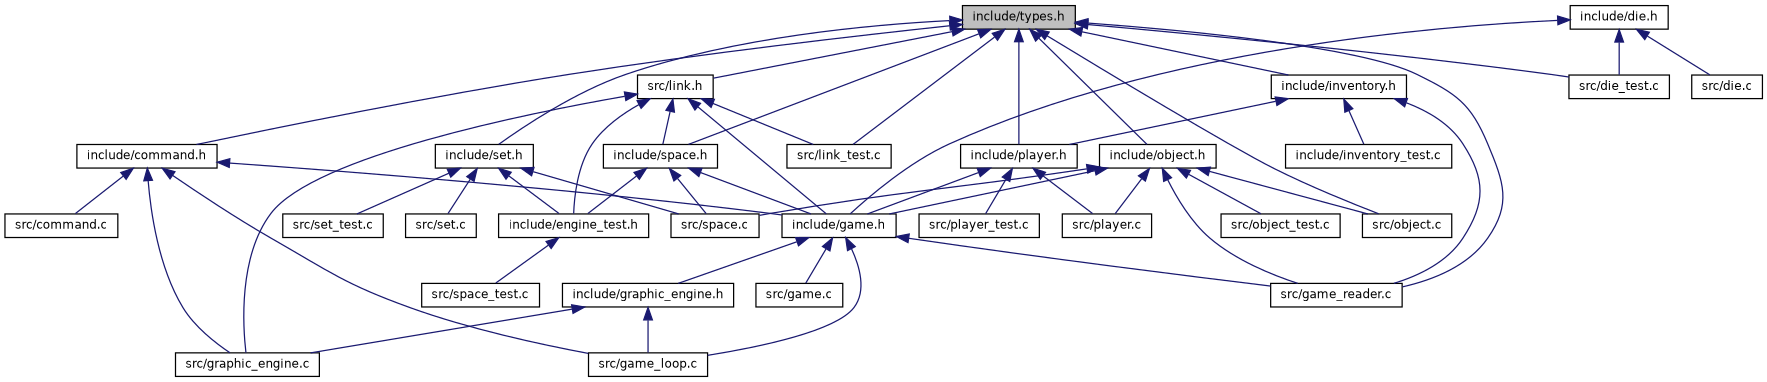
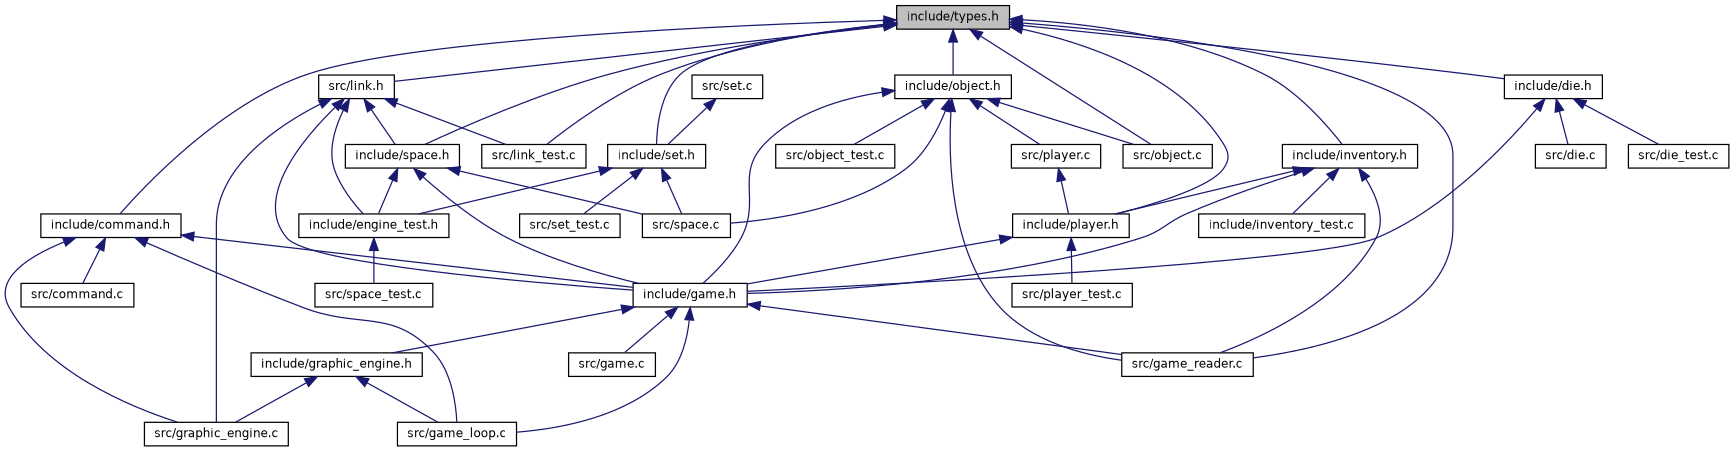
edge "src/die_test.c" -> "include/types.h": now "include/die.h" -> "include/types.h"
edge "src/player.c" -> "include/player.h": reversed
edge "src/set.c" -> "include/set.h": reversed
edge "include/game.h" -> "include/inventory.h": added
